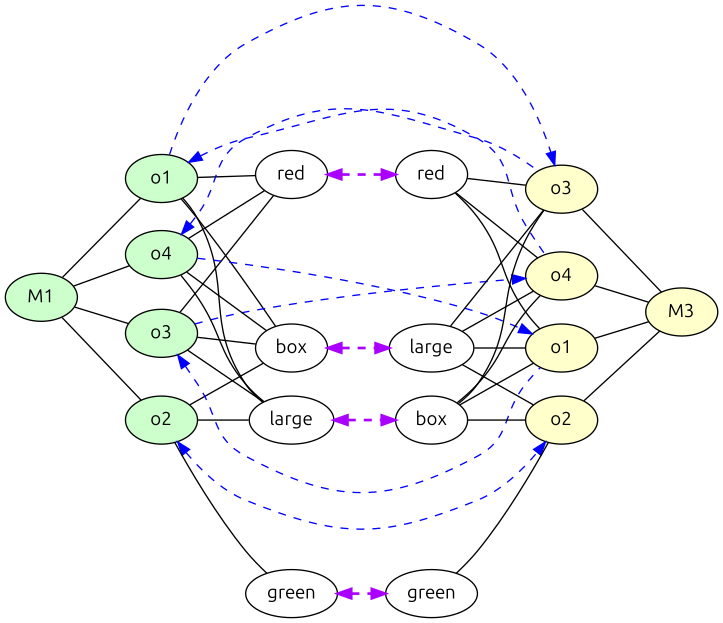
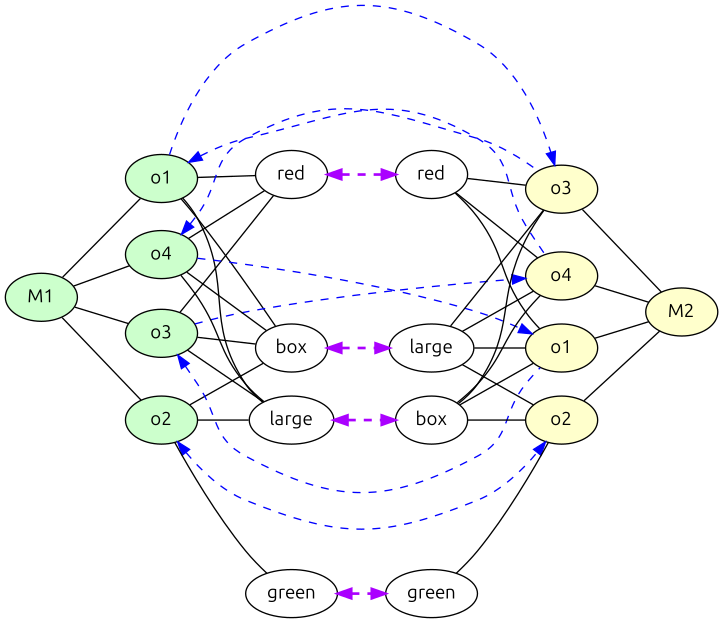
node "M3": label "M3" -> "M2"
